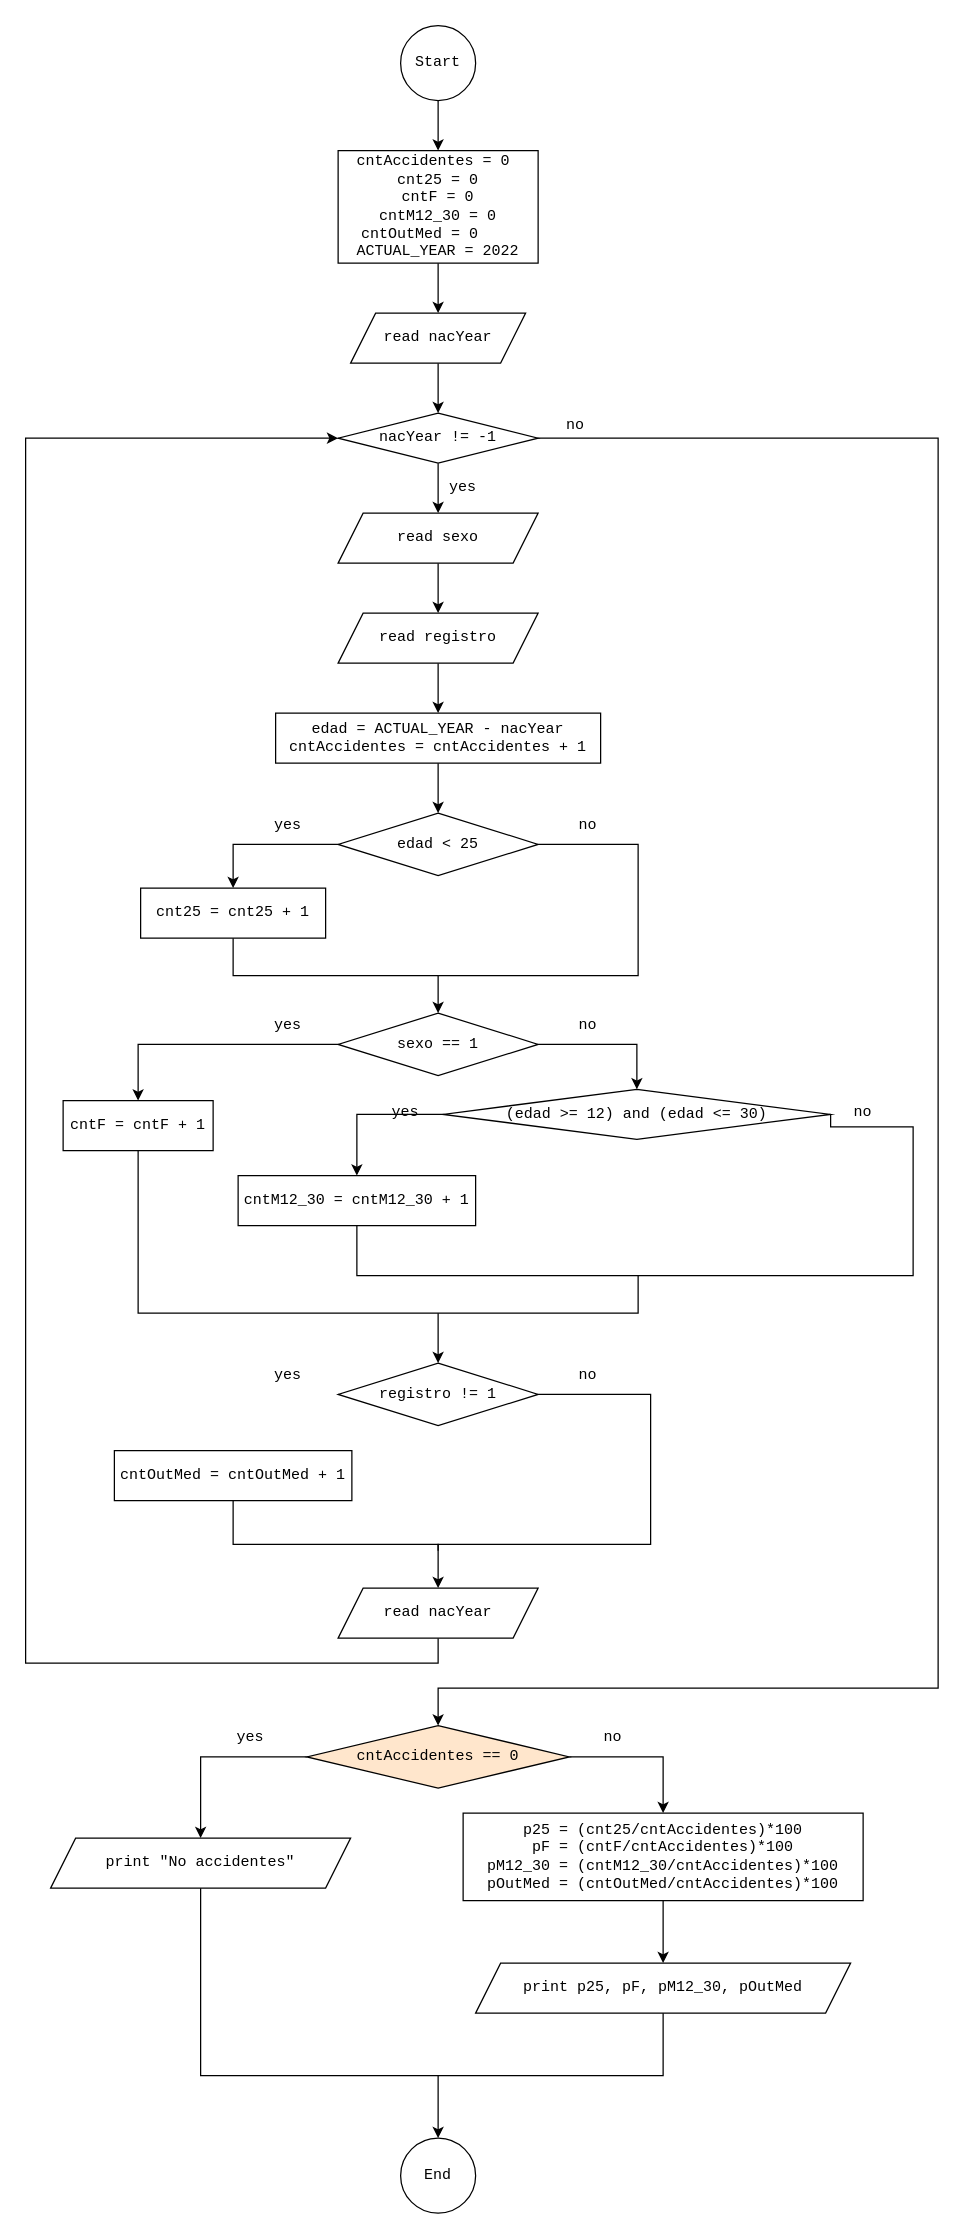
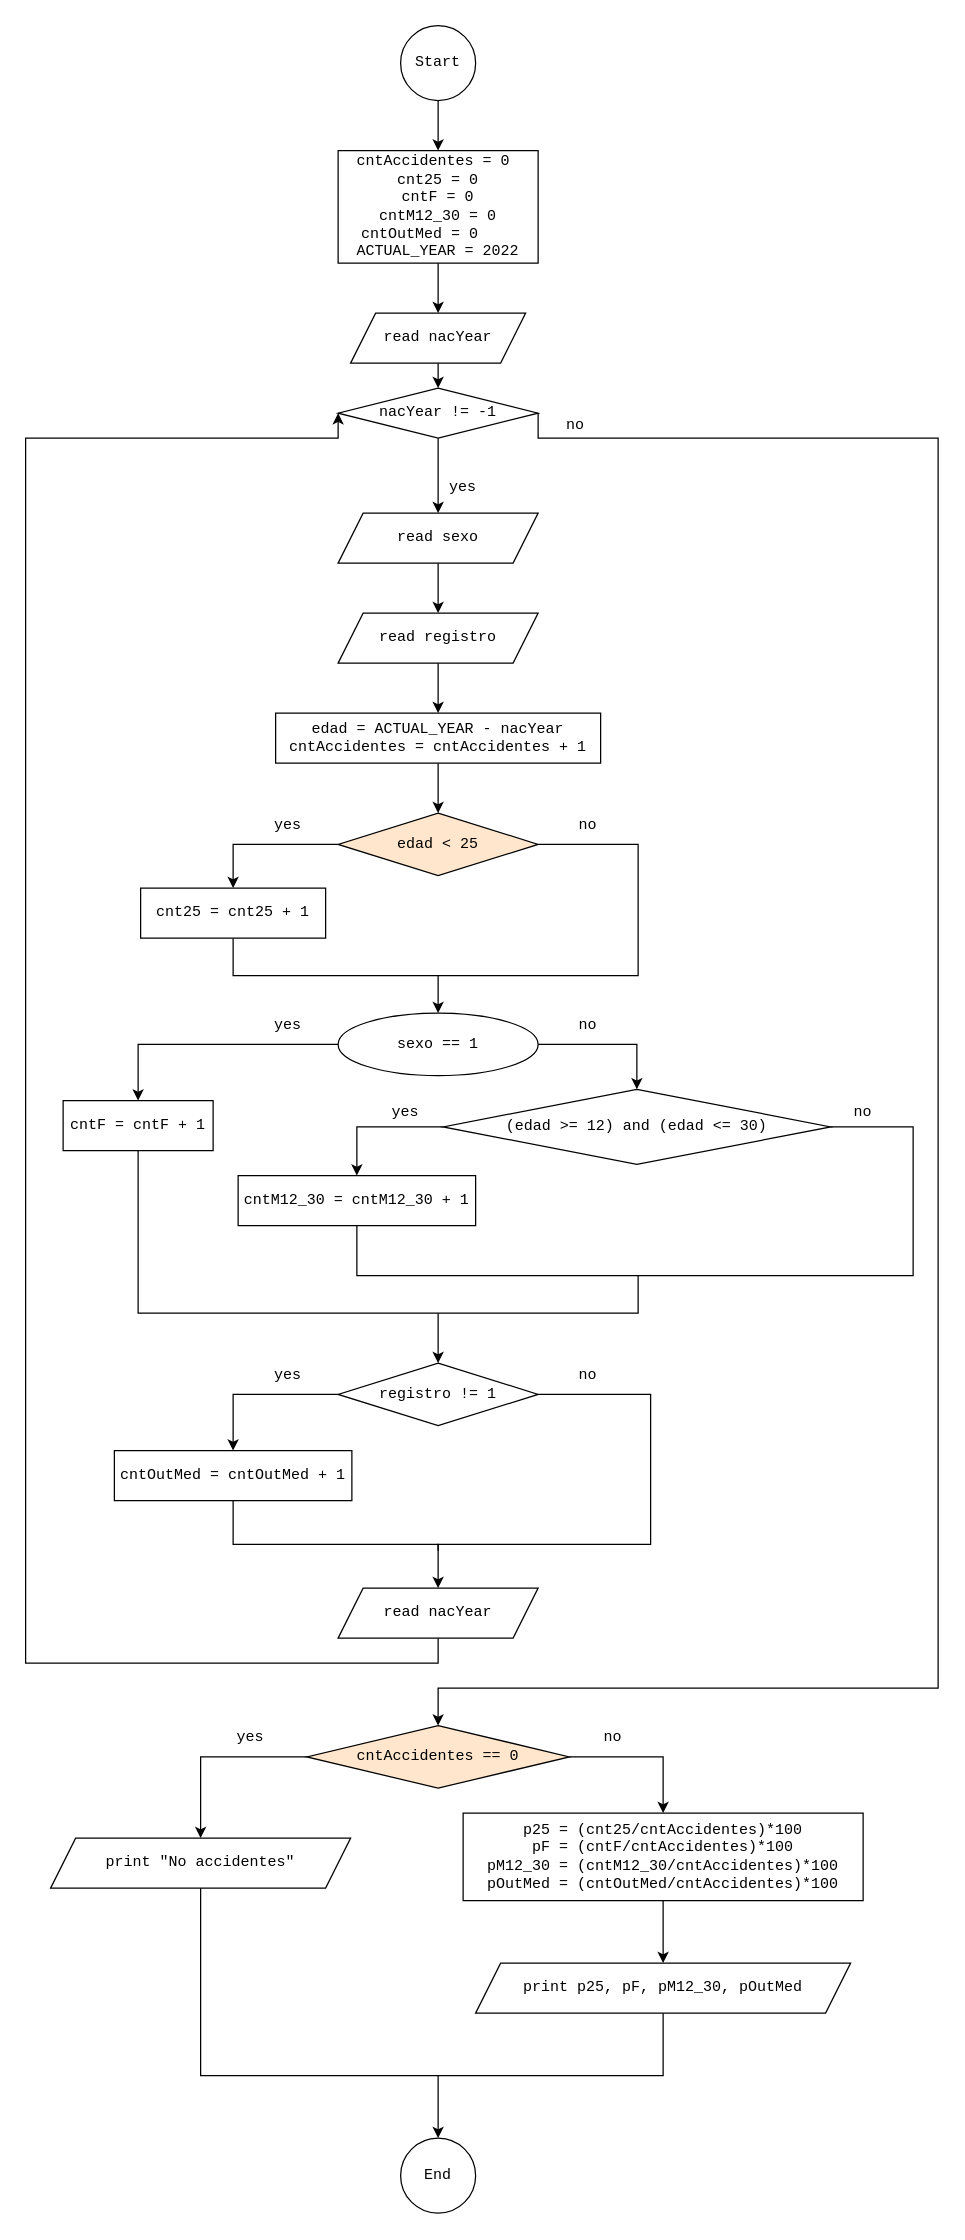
node "nacYear != -1": moved (438, 438) -> (438, 413)
node "edad < 25": fillcolor #ffffff -> #ffe6cc
node "sexo == 1": shape diamond -> ellipse
node "(edad >= 12) and (edad <= 30)": size 388x50 -> 388x75
edge "registro != 1" -> "cntOutMed = cntOutMed + 1": added
